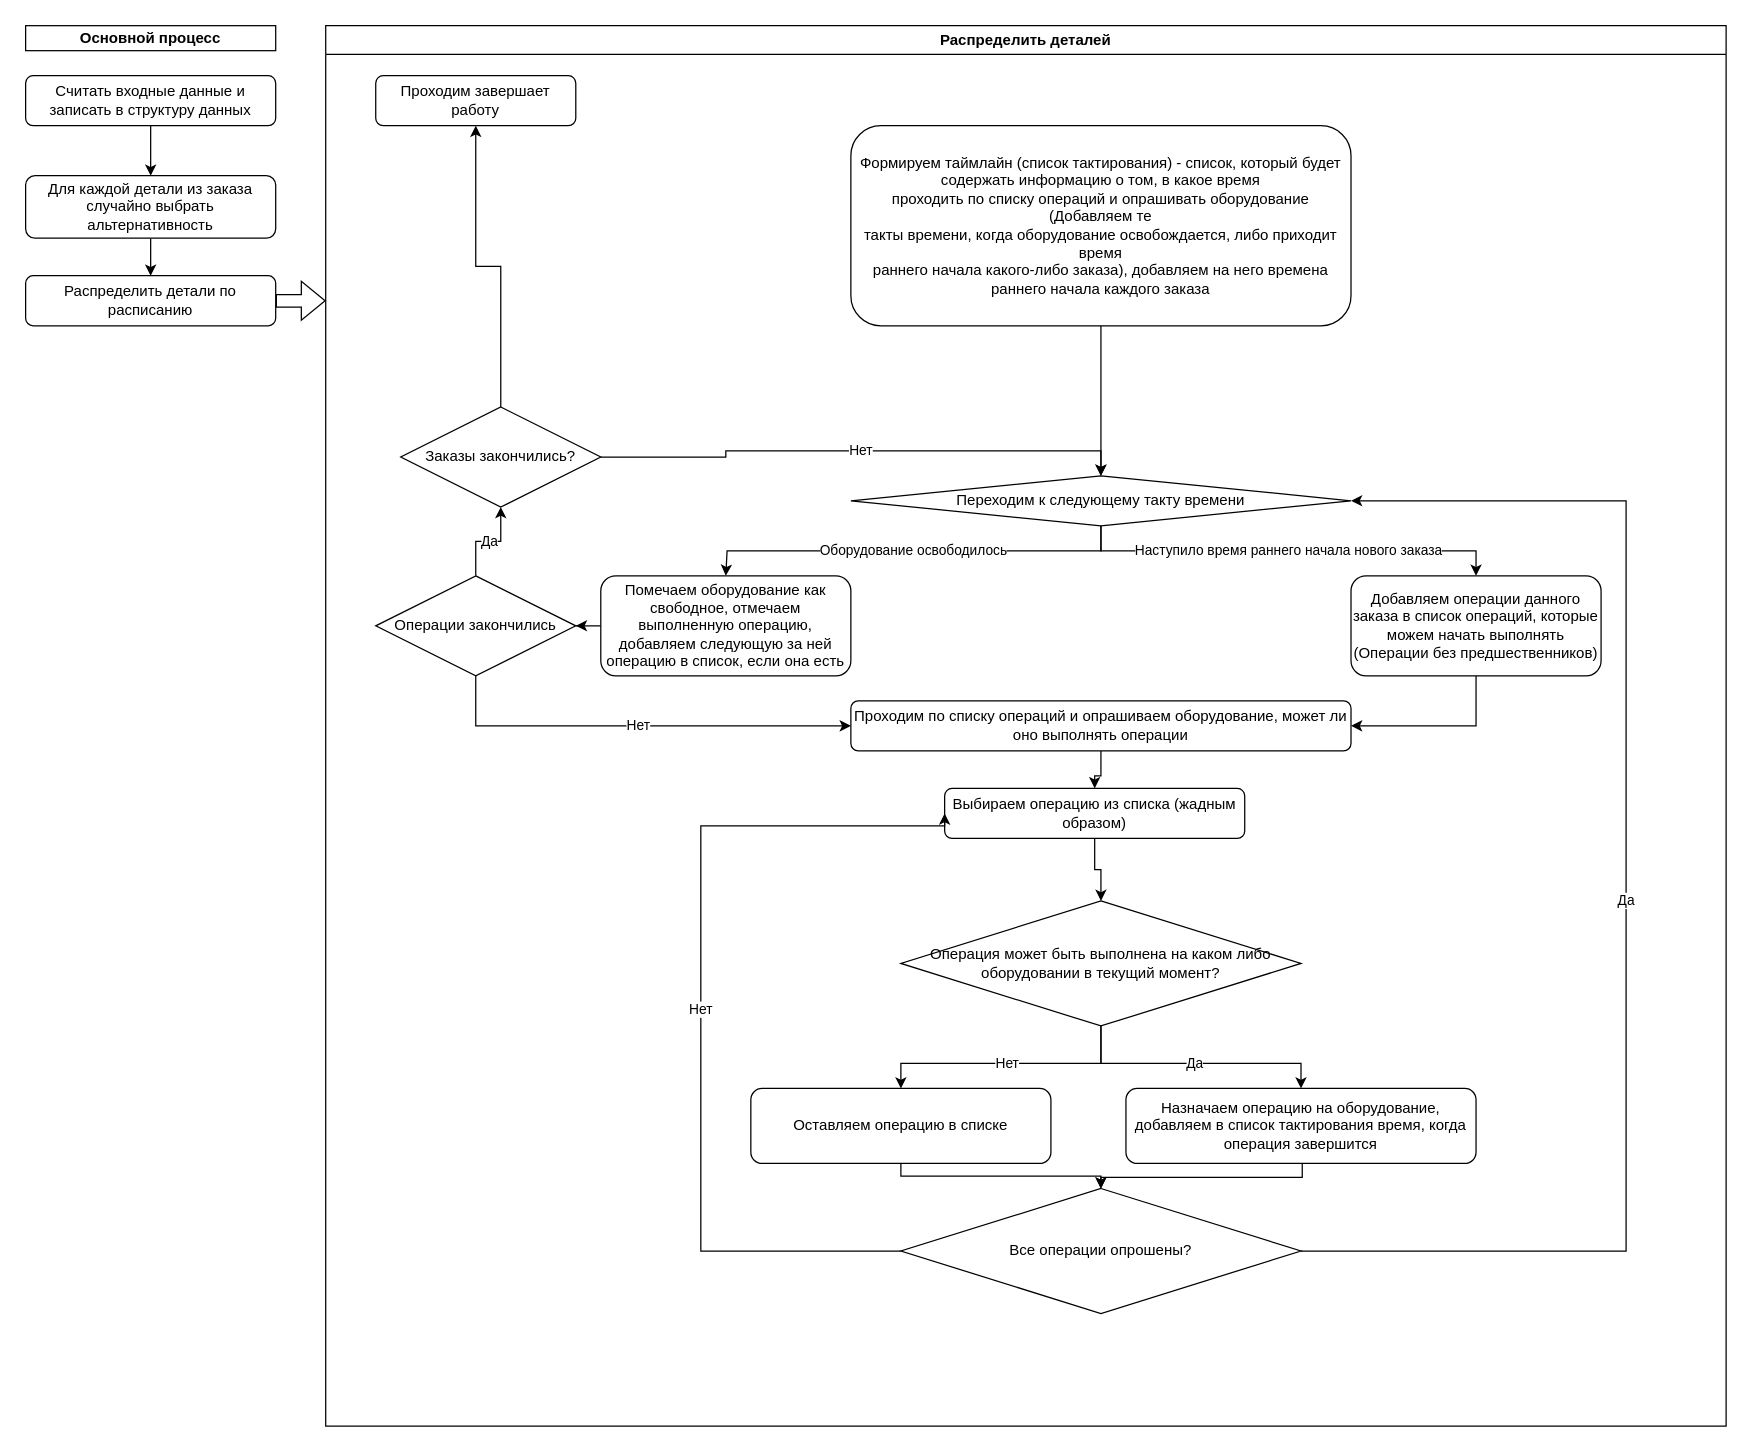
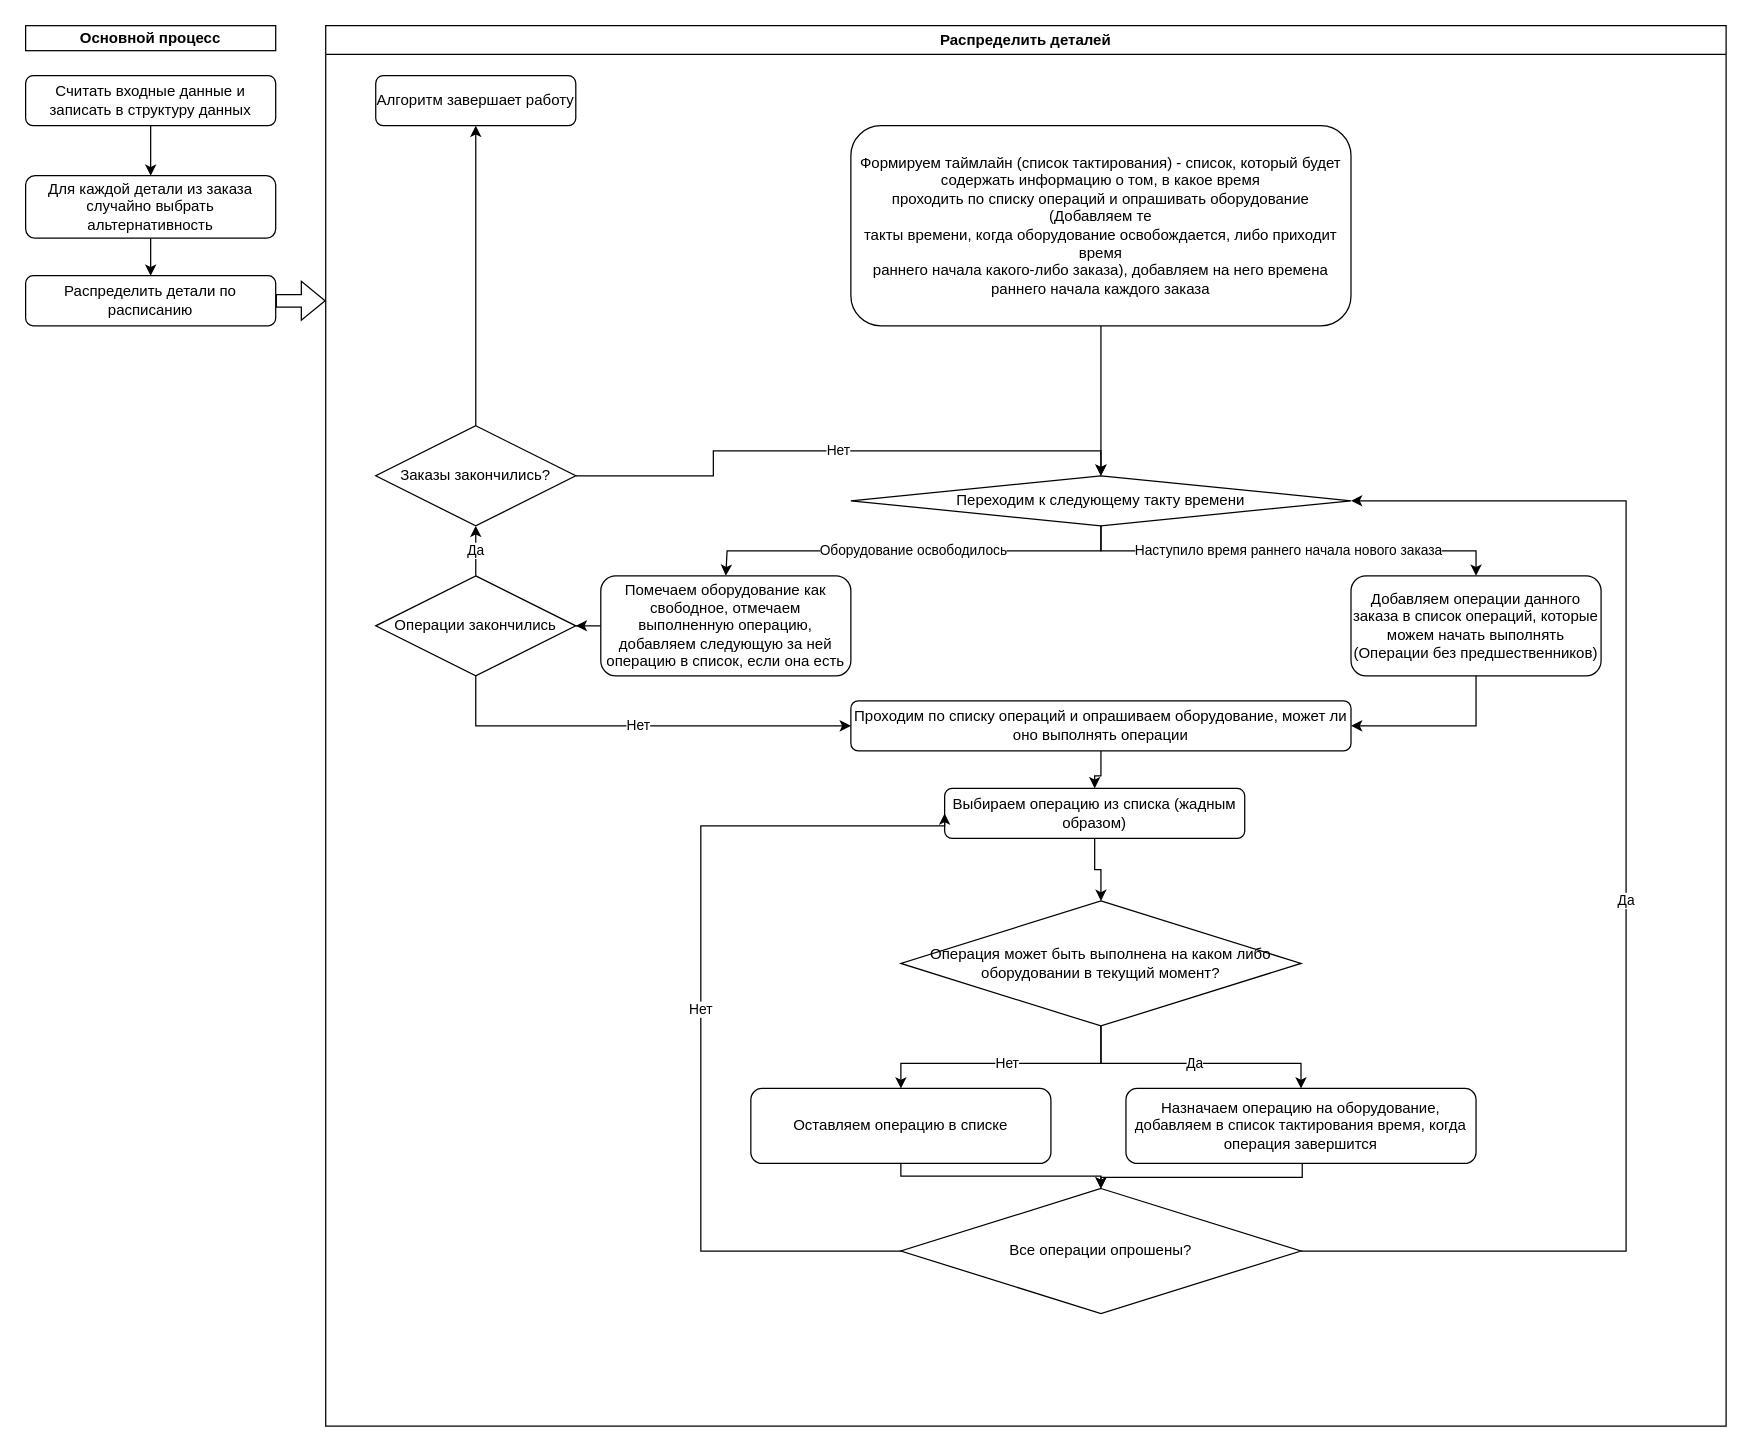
node "Проходим завершает работу": label "Проходим завершает работу" -> "Алгоритм завершает работу"
node "Заказы закончились?": moved (501, 457) -> (476, 476)
